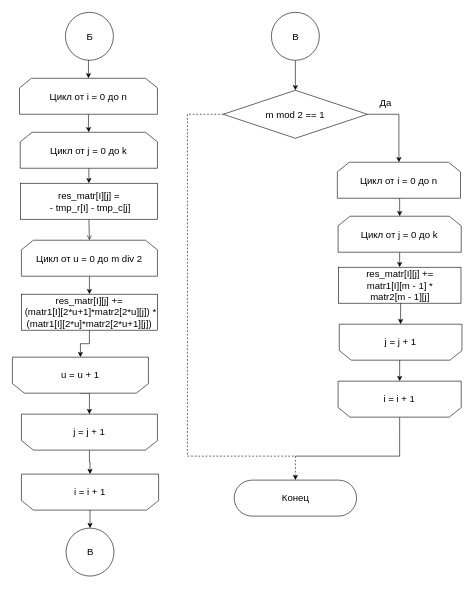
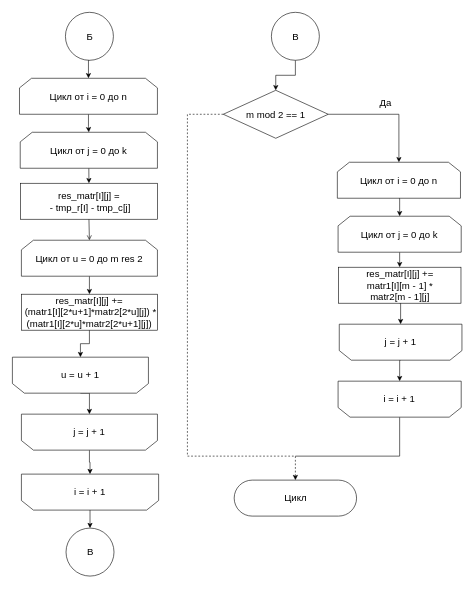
node "m mod 2 == 1": size 144x48 -> 105x48
node "Цикл от u = 0 до m div 2": label "Цикл от u = 0 до m div 2" -> "Цикл от u = 0 до m res 2"
node "Конец": label "Конец" -> "Цикл"
